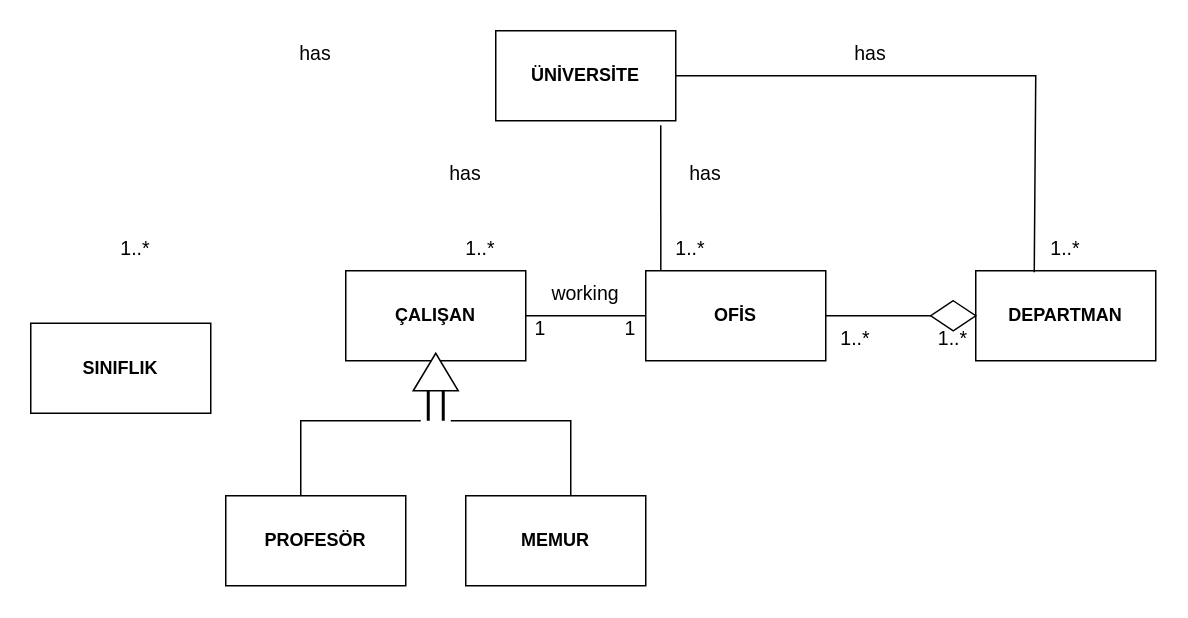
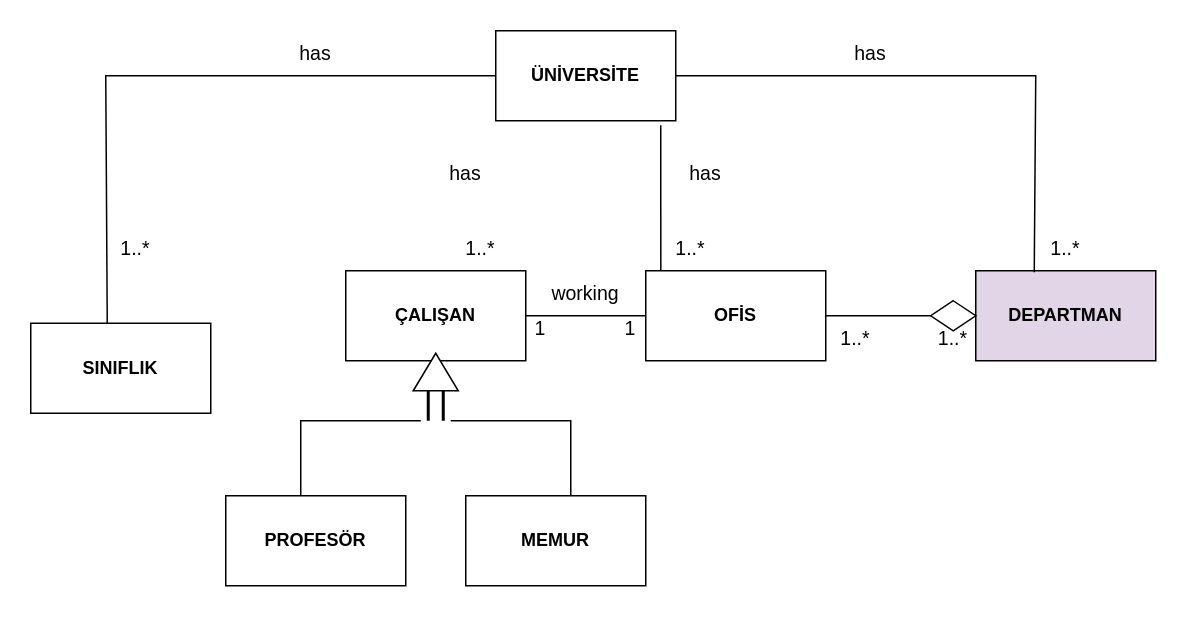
edge "ÜNİVERSİTE" -- "SINIFLIK": added
node "DEPARTMAN": fillcolor #ffffff -> #e1d5e7
